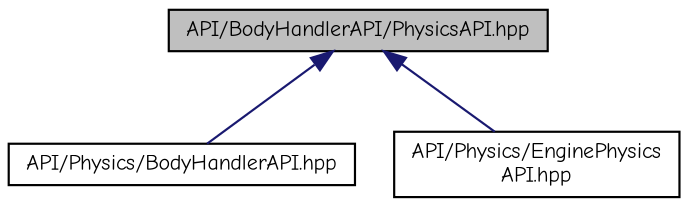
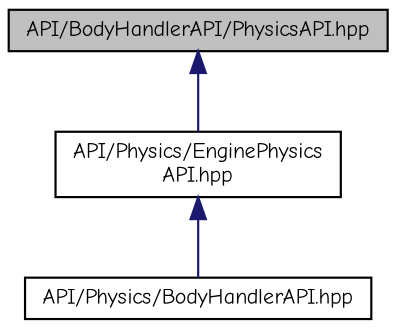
edge "API/Physics/BodyHandlerAPI.hpp" -> "API/BodyHandlerAPI/PhysicsAPI.hpp": now "API/Physics/BodyHandlerAPI.hpp" -> "API/Physics/EnginePhysics API.hpp"
